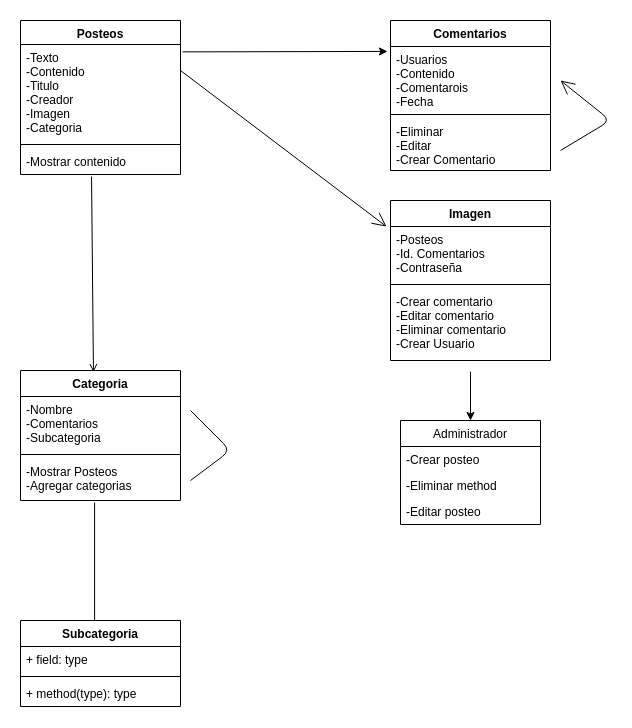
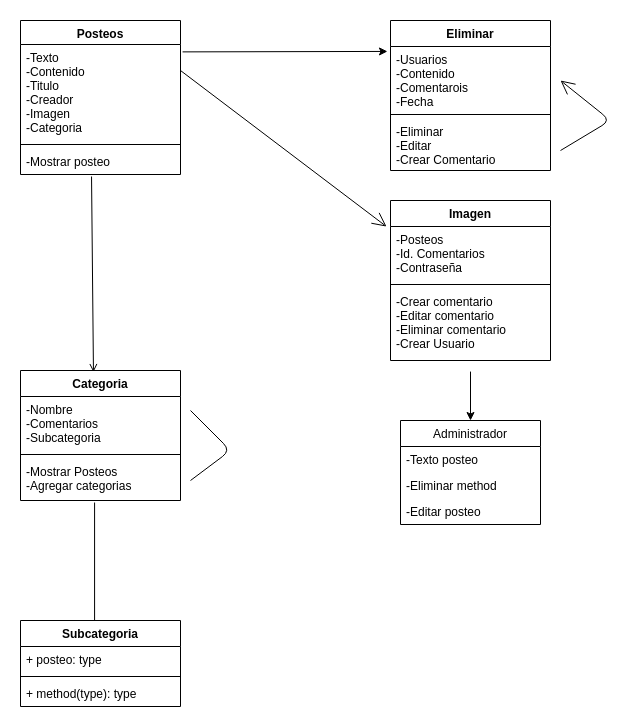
node "Comentarios": label "Comentarios" -> "Eliminar"
node "-Mostrar contenido": label "-Mostrar contenido" -> "-Mostrar posteo"
node "-Crear posteo": label "-Crear posteo" -> "-Texto posteo"
node "+ field: type": label "+ field: type" -> "+ posteo: type"
